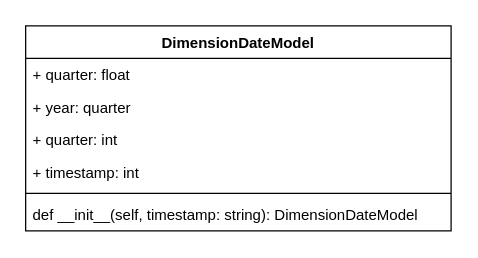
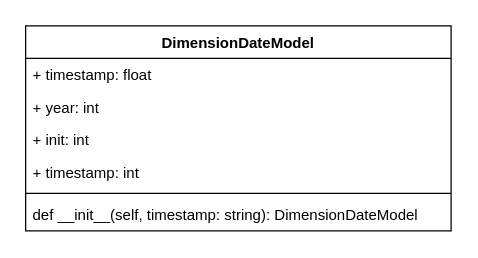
node "+ quarter: float": label "+ quarter: float" -> "+ timestamp: float"
node "+ year: quarter": label "+ year: quarter" -> "+ year: int"
node "+ quarter: int": label "+ quarter: int" -> "+ init: int"
